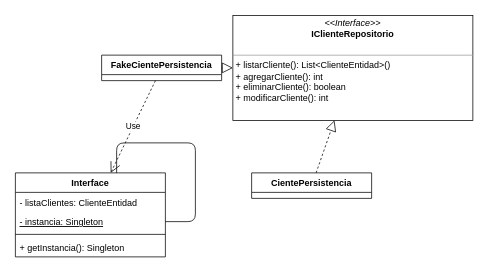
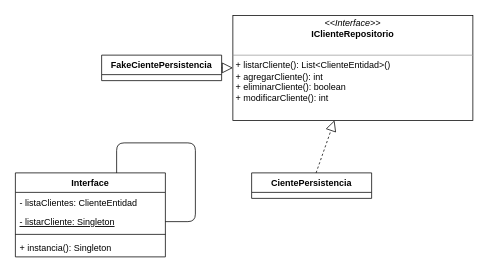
edge "FakeCientePersistencia" -> "Interface": removed, label "Use"
node "- instancia: Singleton": label "- instancia: Singleton" -> "- listarCliente: Singleton"
node "+ getInstancia(): Singleton": label "+ getInstancia(): Singleton" -> "+ instancia(): Singleton"
